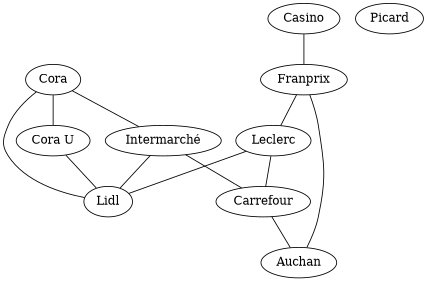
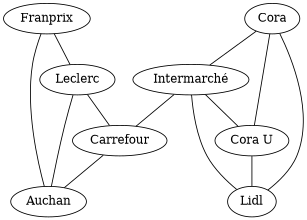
node "Casino": removed
node "Picard": removed
edge "Intermarché" -- "Cora U": added
edge "Leclerc" -- "Lidl": now "Leclerc" -- "Auchan"
